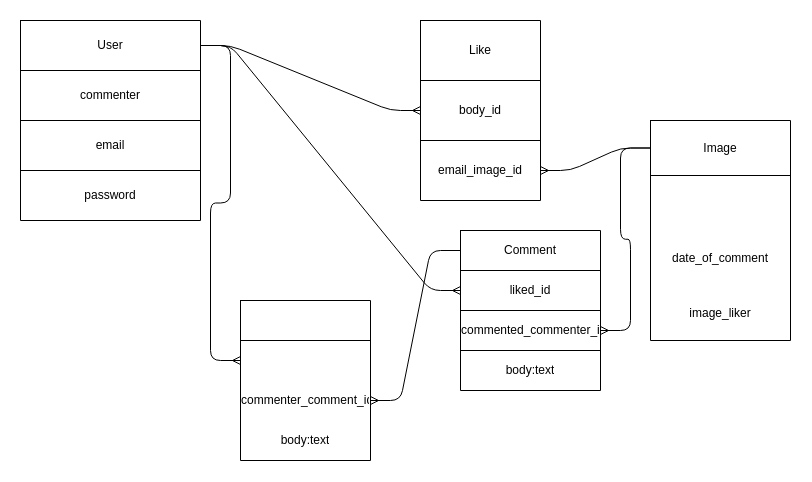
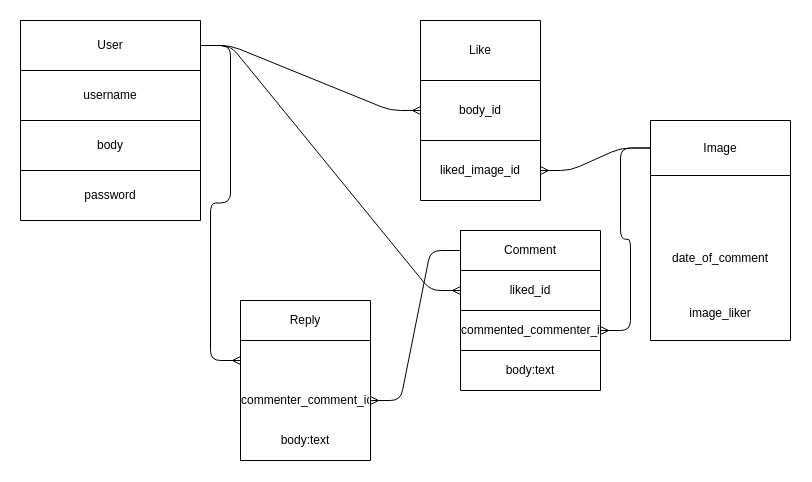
node "commenter": label "commenter" -> "username"
node "email": label "email" -> "body"
node "email_image_id": label "email_image_id" -> "liked_image_id"
node "Reply": added
